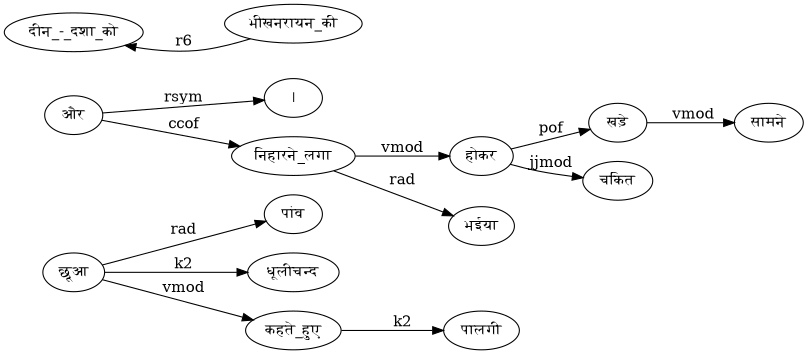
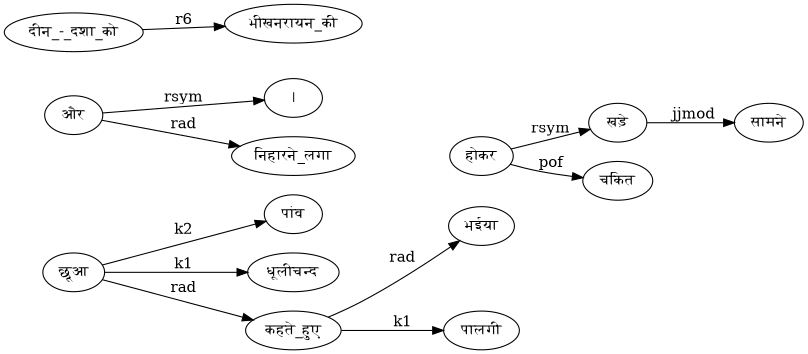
edge "भीखनरायन_की" -> "दीन_-_दशा_को": reversed
edge "खड़े" -> "सामने": label "vmod" -> "jjmod"
edge "और" -> "निहारने_लगा": label "ccof" -> "rad"
edge "होकर" -> "खड़े": label "pof" -> "rsym"
edge "निहारने_लगा" -> "होकर": removed, label "vmod"
edge "होकर" -> "चकित": label "jjmod" -> "pof"
edge "निहारने_लगा" -> "भईया": now "कहते_हुए" -> "भईया"
edge "छूआ" -> "पांव": label "rad" -> "k2"
edge "छूआ" -> "धूलीचन्द": label "k2" -> "k1"
edge "छूआ" -> "कहते_हुए": label "vmod" -> "rad"
edge "कहते_हुए" -> "पालगी": label "k2" -> "k1"
